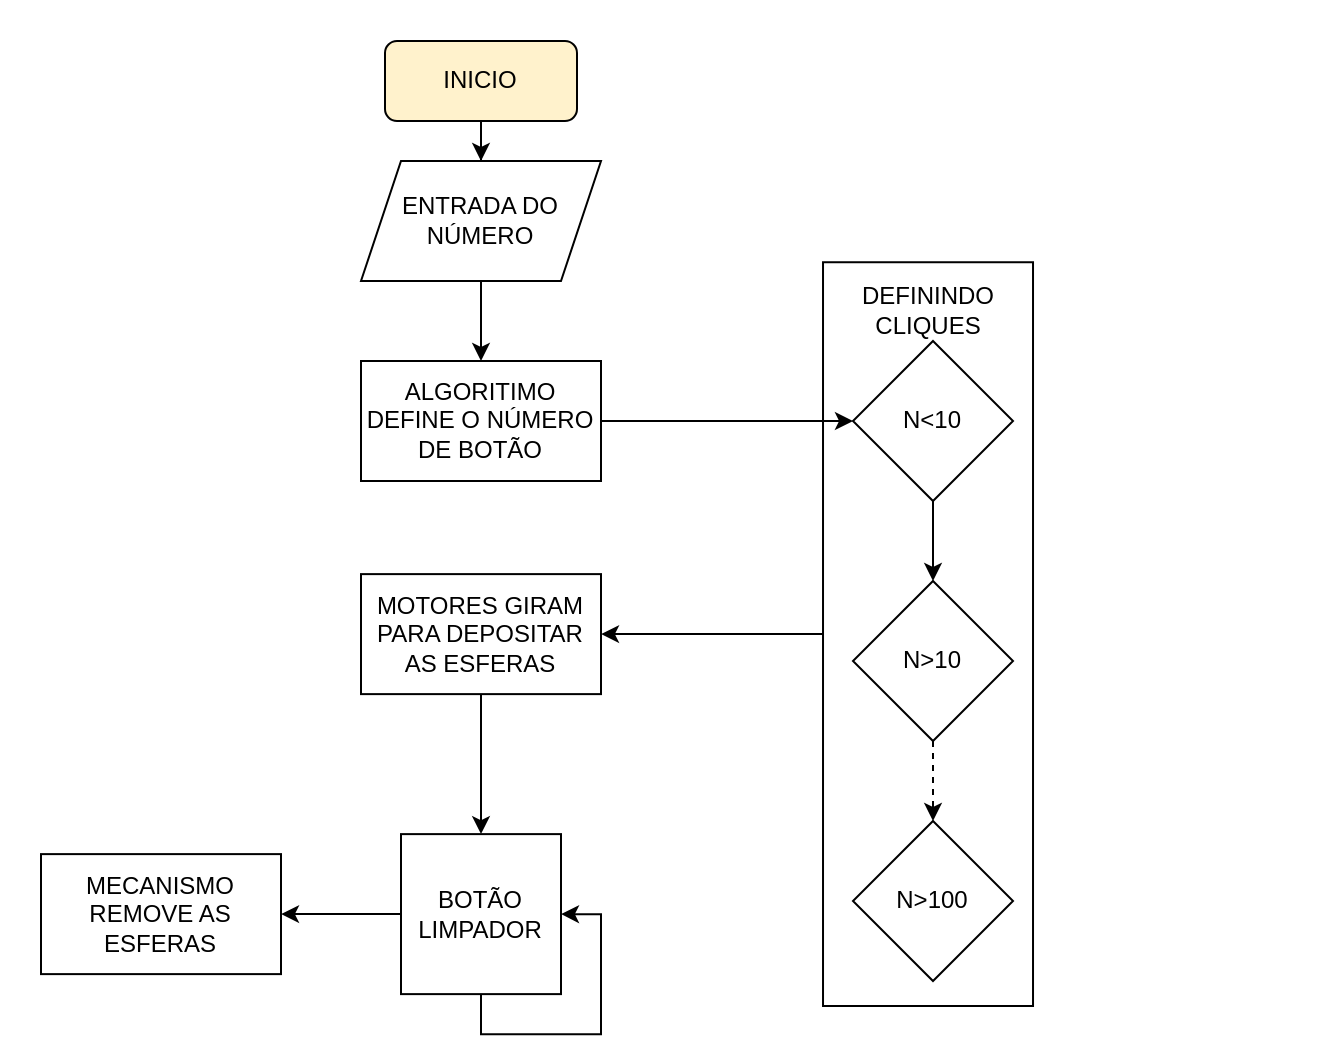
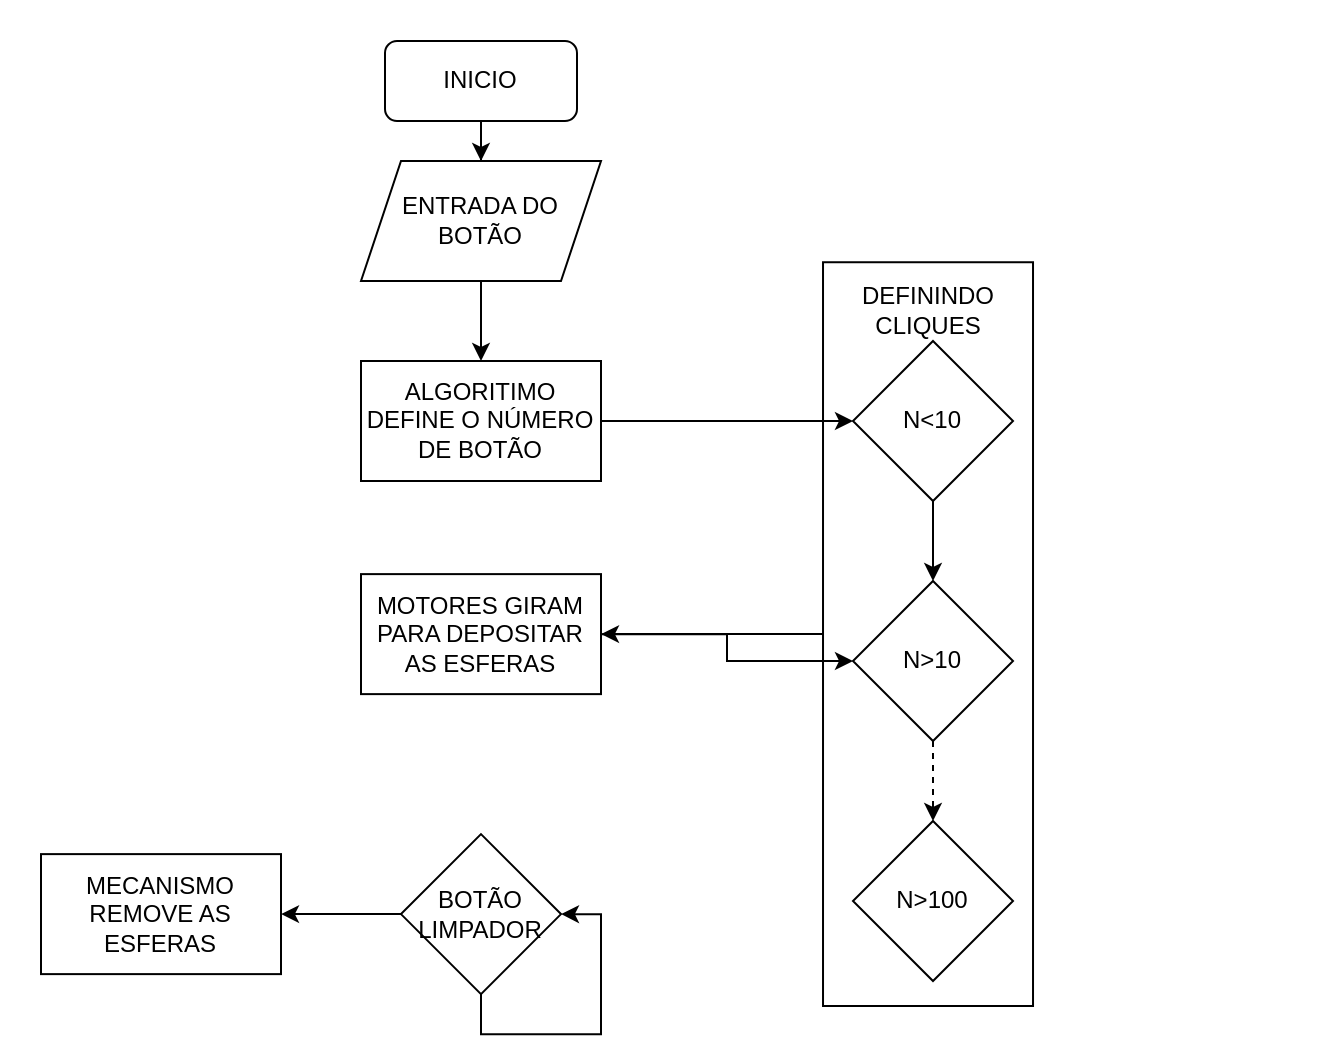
node "INICIO": fillcolor #fff2cc -> #ffffff
node "ENTRADA DO NÚMERO": label "ENTRADA DO NÚMERO" -> "ENTRADA DO BOTÃO"
edge "MOTORES GIRAM PARA DEPOSITAR AS ESFERAS" -> "BOTÃO LIMPADOR": now "MOTORES GIRAM PARA DEPOSITAR AS ESFERAS" -> "N>10"
node "BOTÃO LIMPADOR": shape rectangle -> diamond
